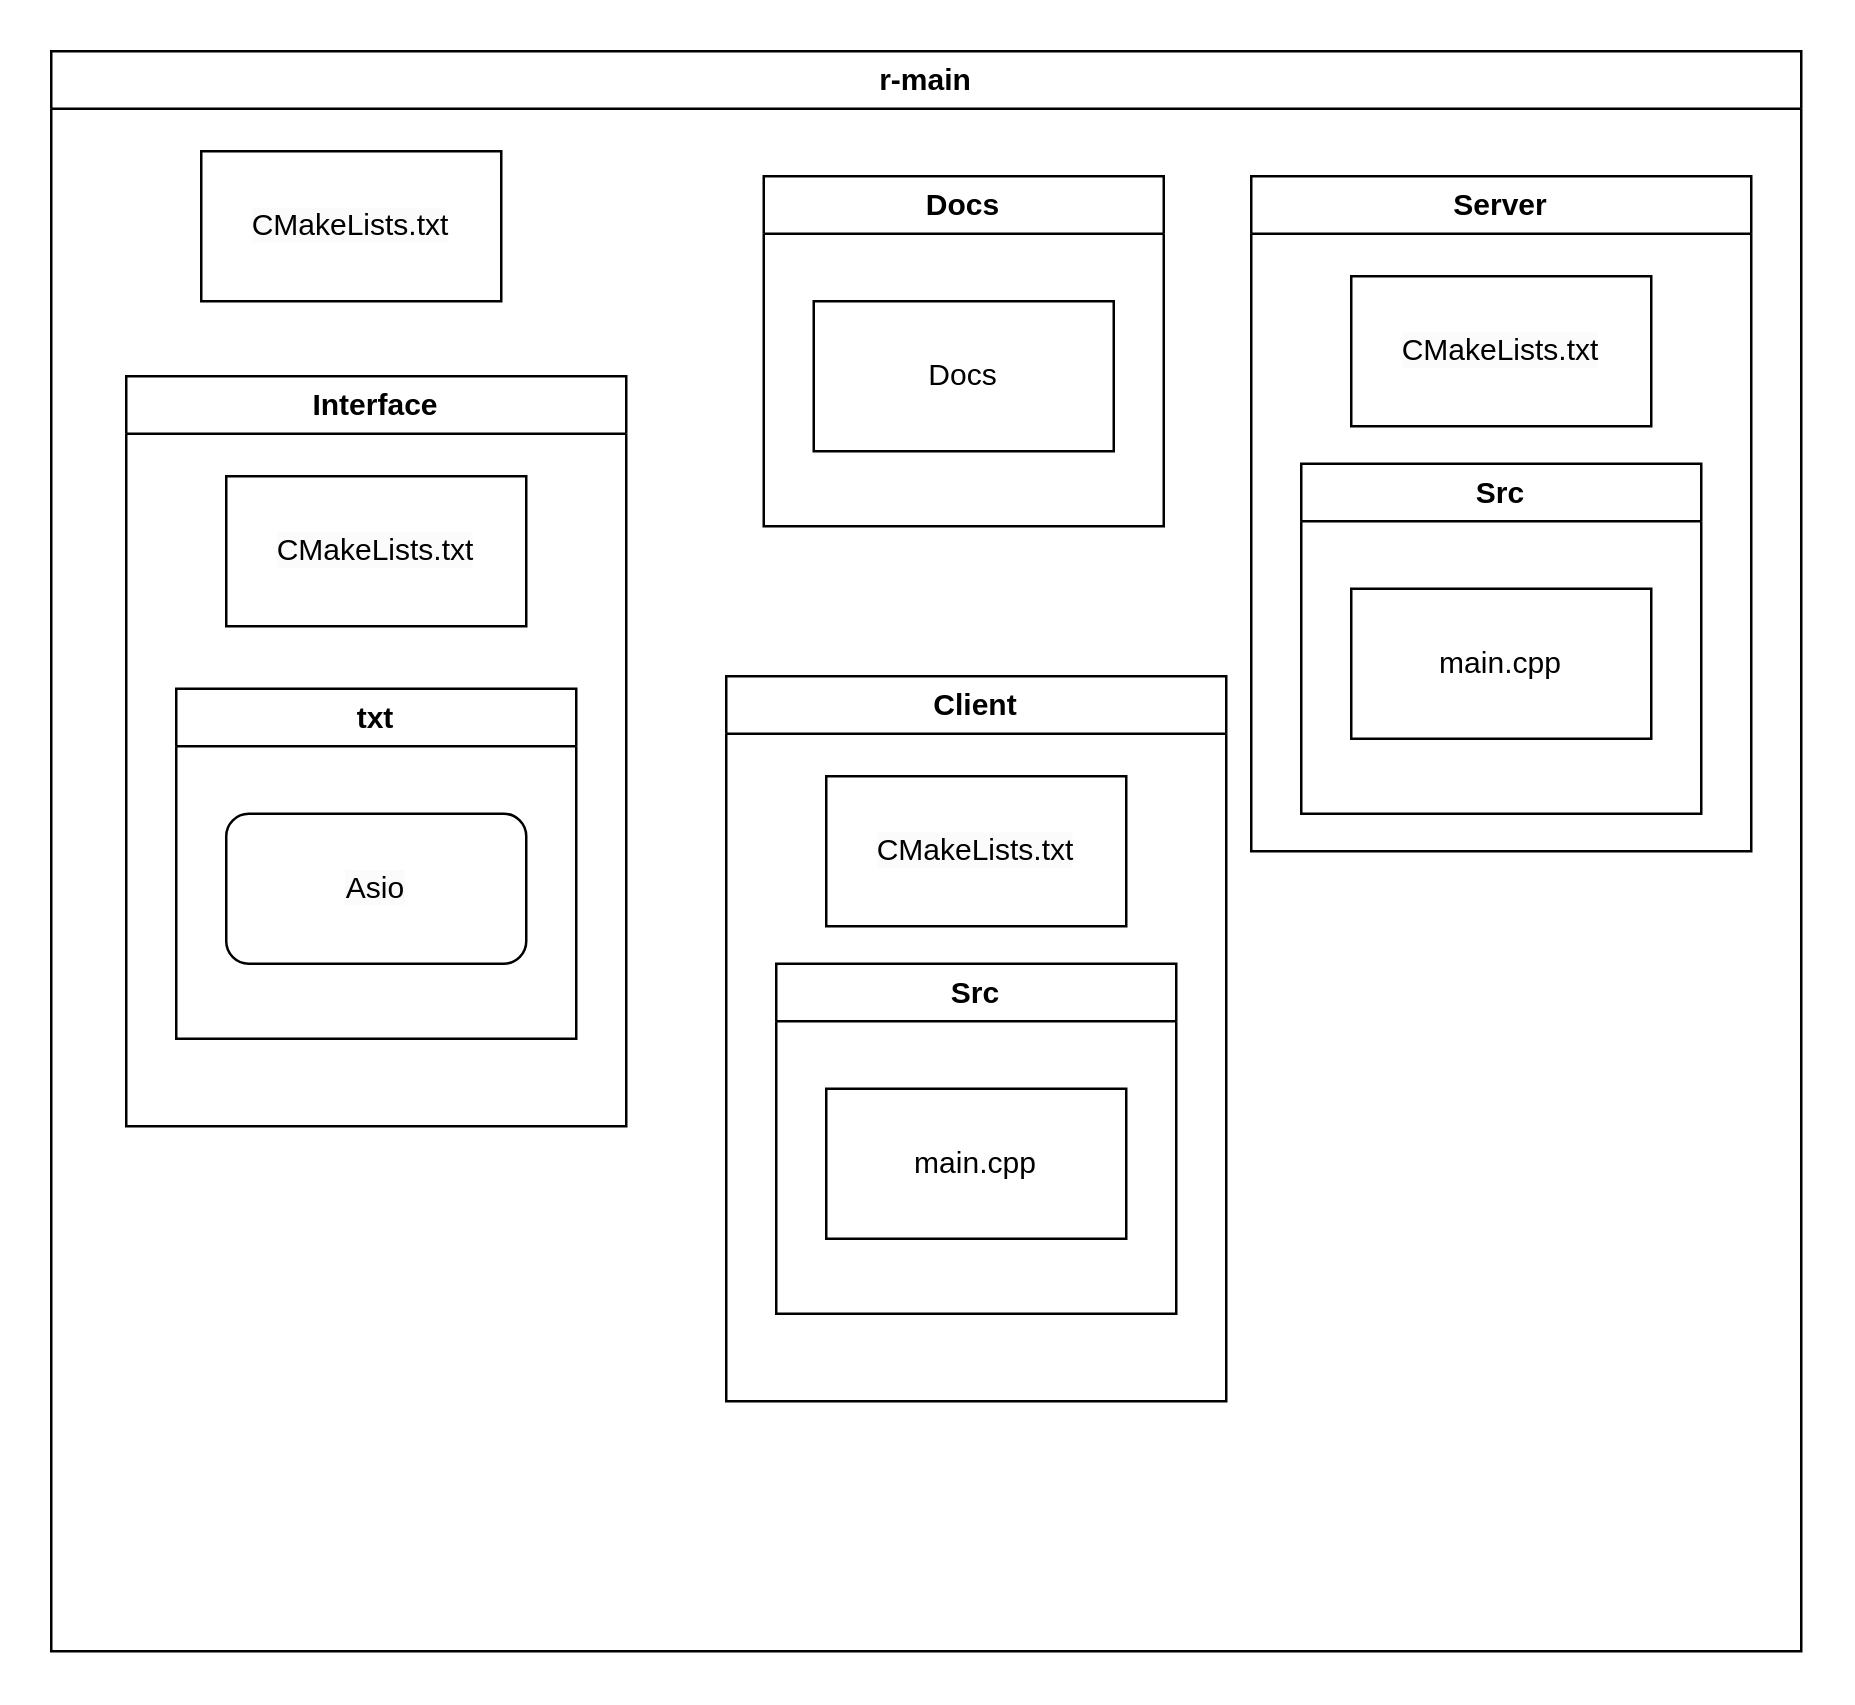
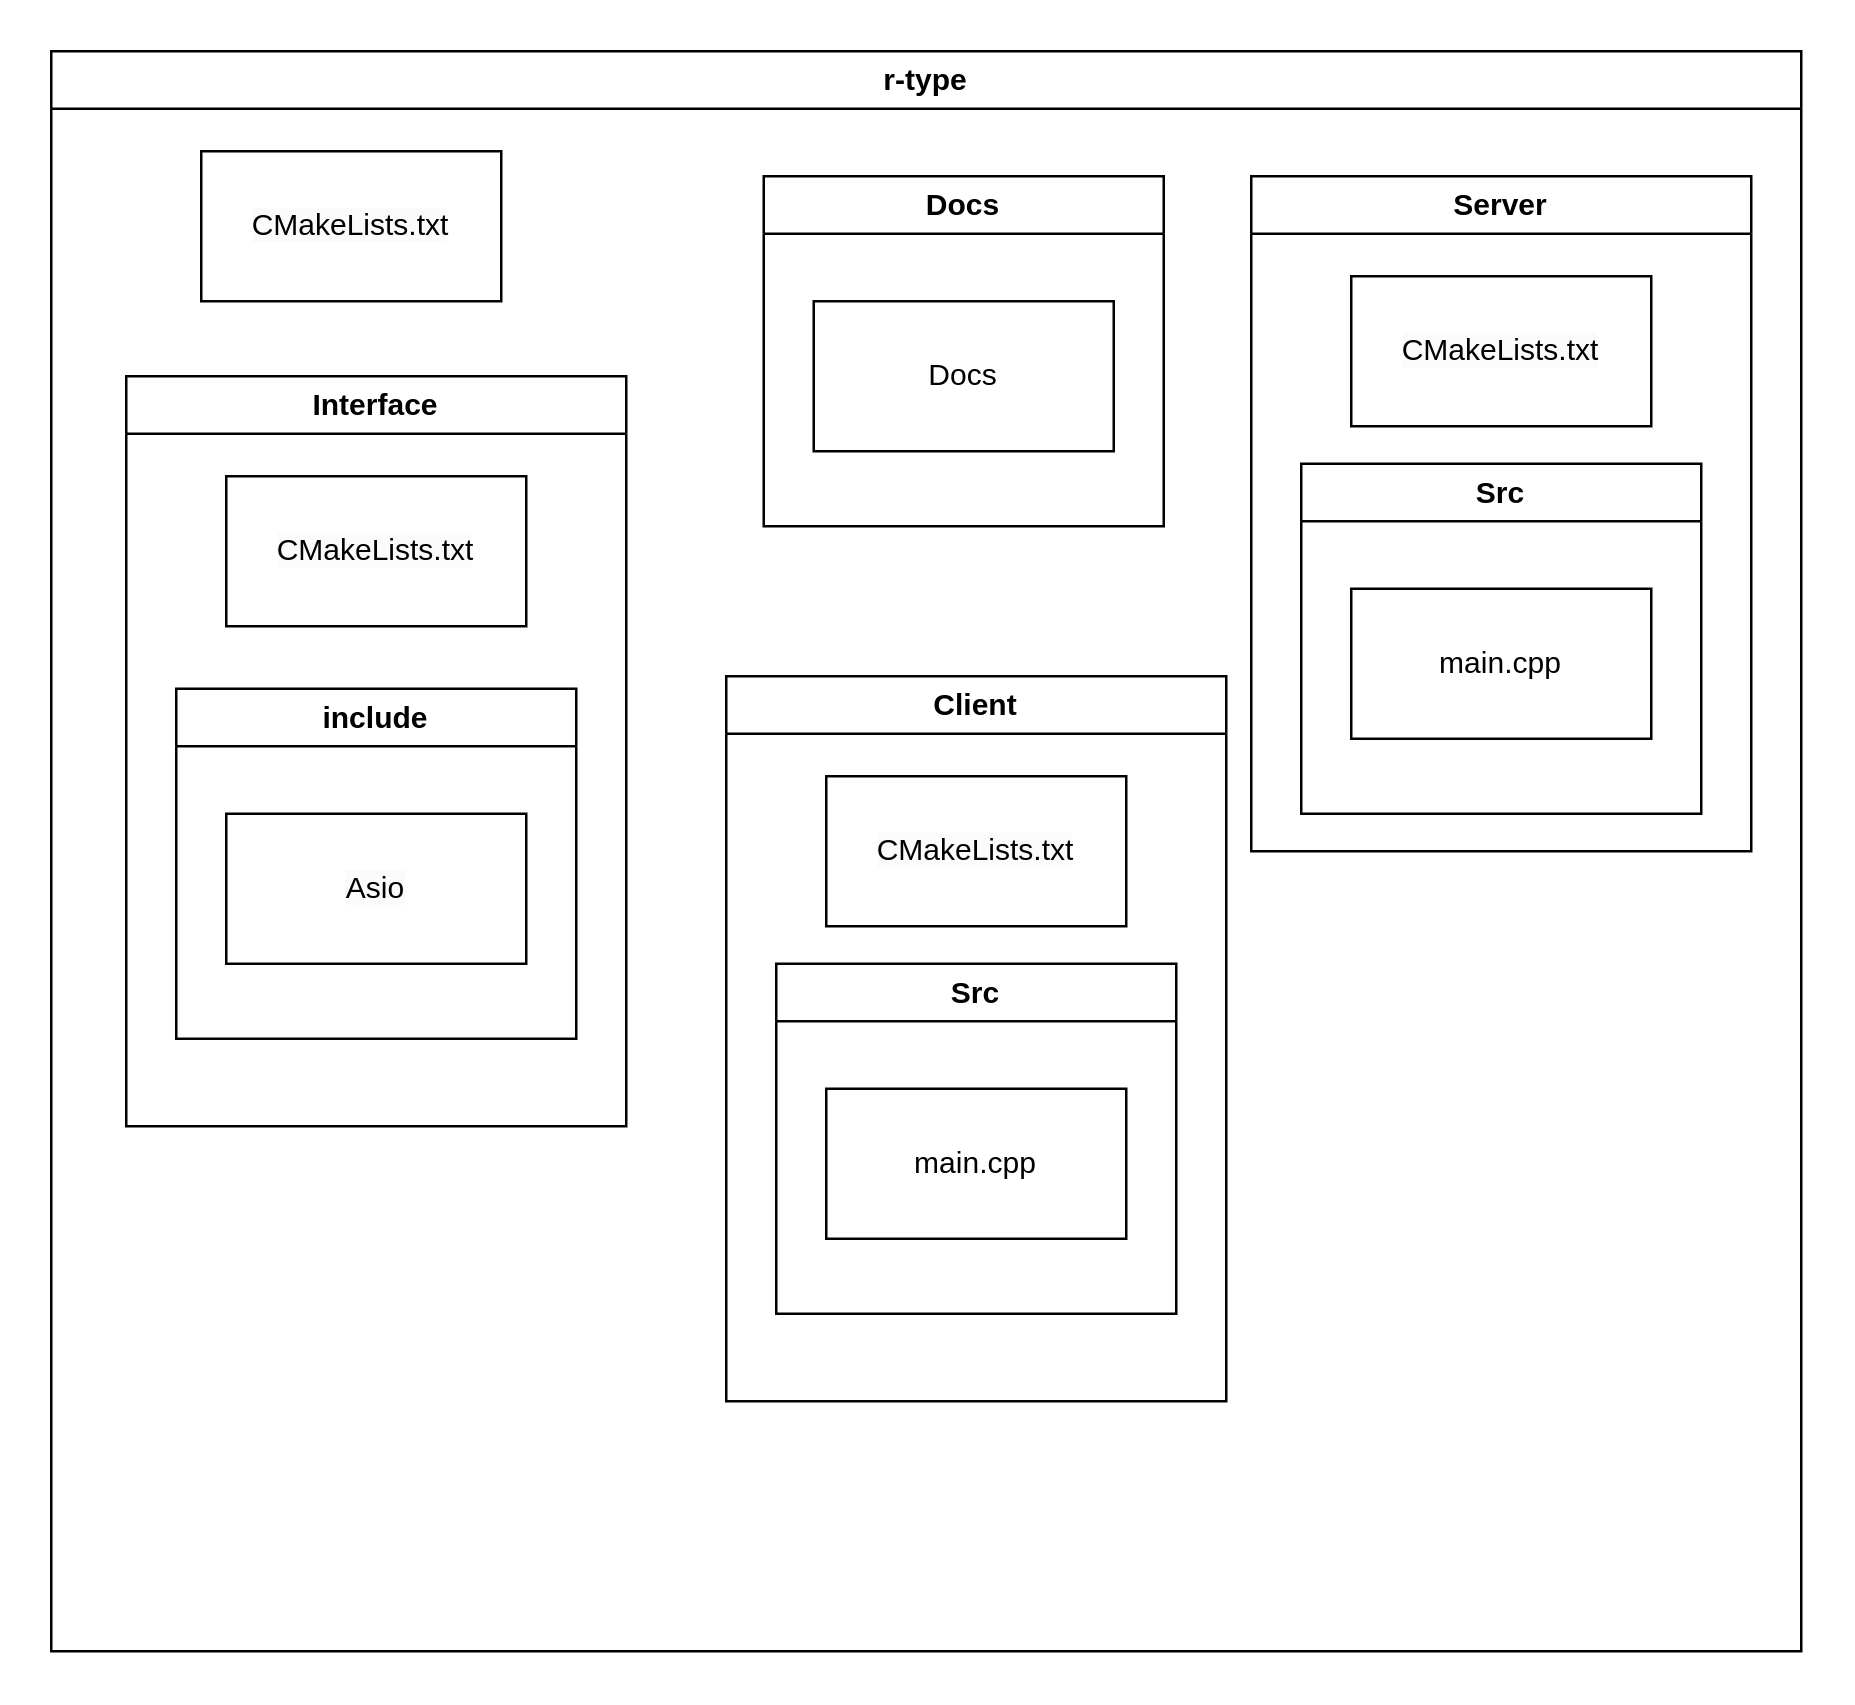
node "r-main": label "r-main" -> "r-type"
node "txt": label "txt" -> "include"
node "Asio": shape rounded rectangle -> rectangle
